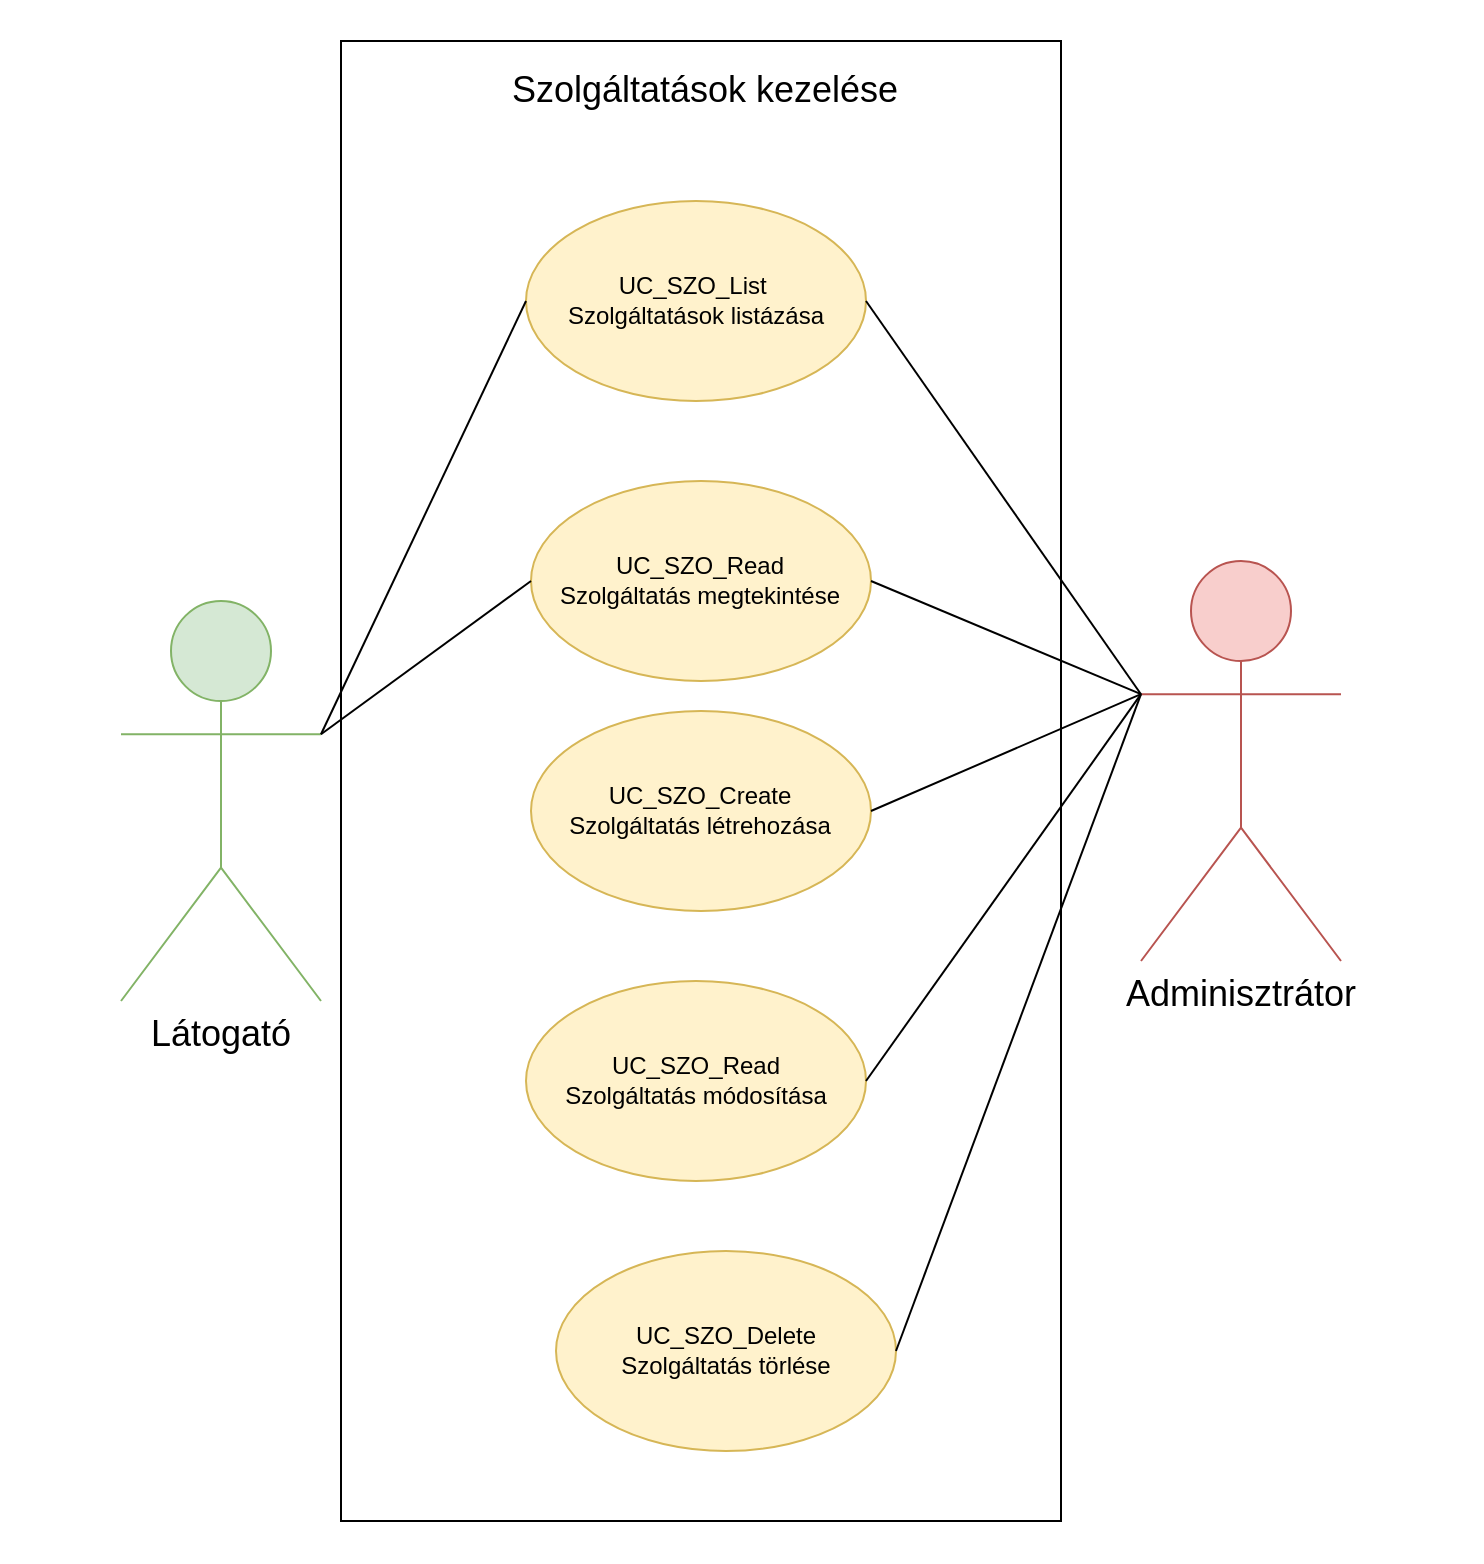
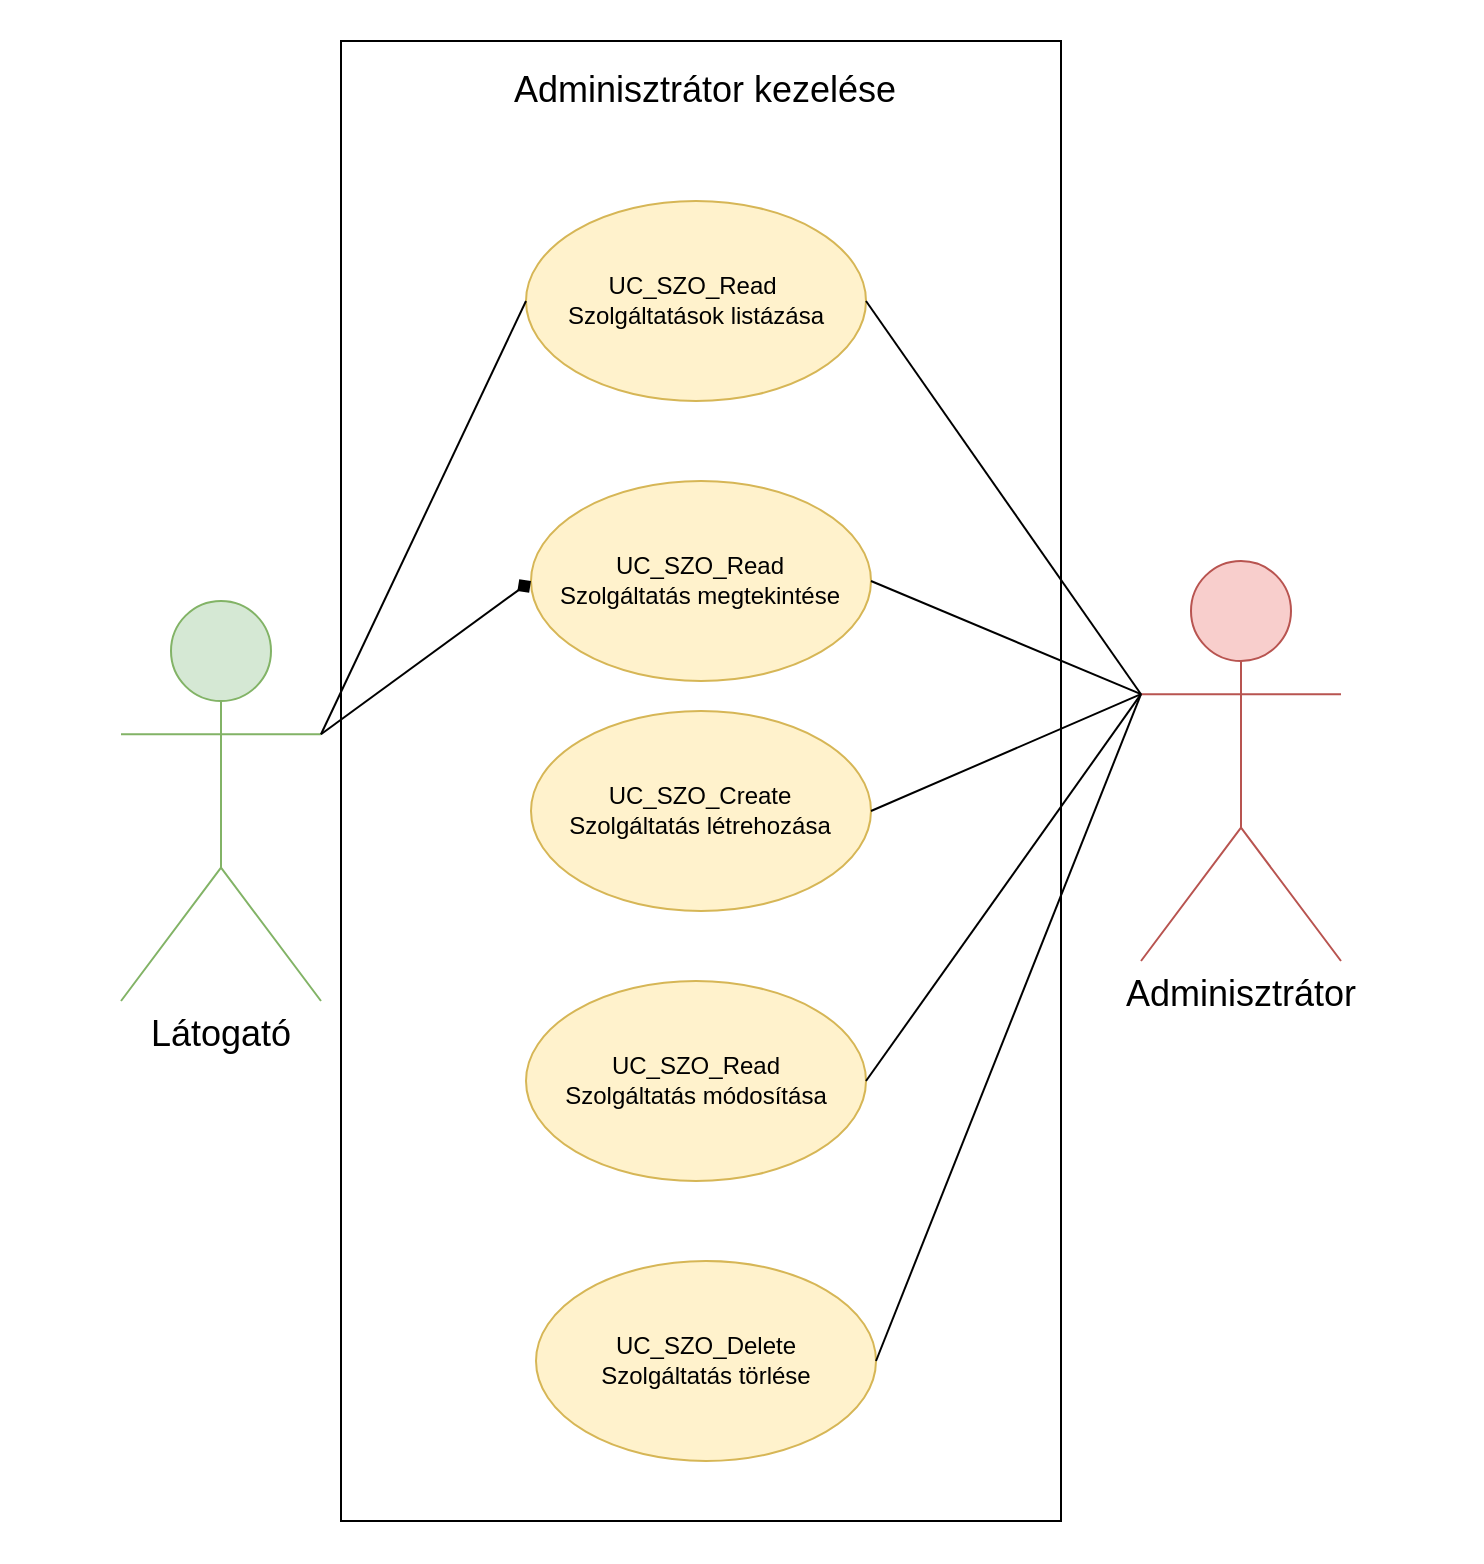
node "Szolgáltatások kezelése": label "Szolgáltatások kezelése" -> "Adminisztrátor kezelése"
node "UC_SZO_List Szolgáltatások listázása": label "UC_SZO_List Szolgáltatások listázása" -> "UC_SZO_Read Szolgáltatások listázása"
edge "UC_SZO_Read Szolgáltatás megtekintése" -- "Látogató": arrowhead none -> diamond
node "UC_SZO_Delete Szolgáltatás törlése": moved (726, 1351) -> (706, 1361)
